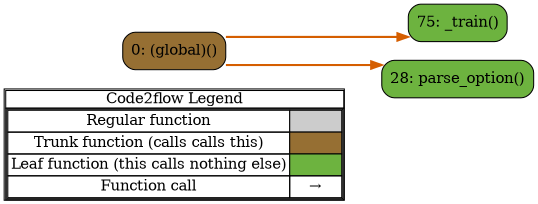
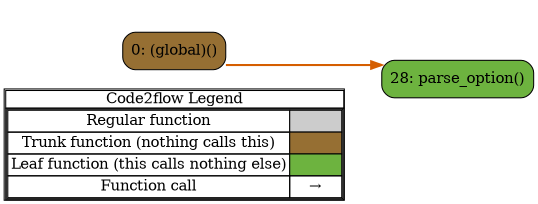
node "75: _train()": removed
node "Code2flow Legend": text "Trunk function (calls calls this)" -> "Trunk function (nothing calls this)"
